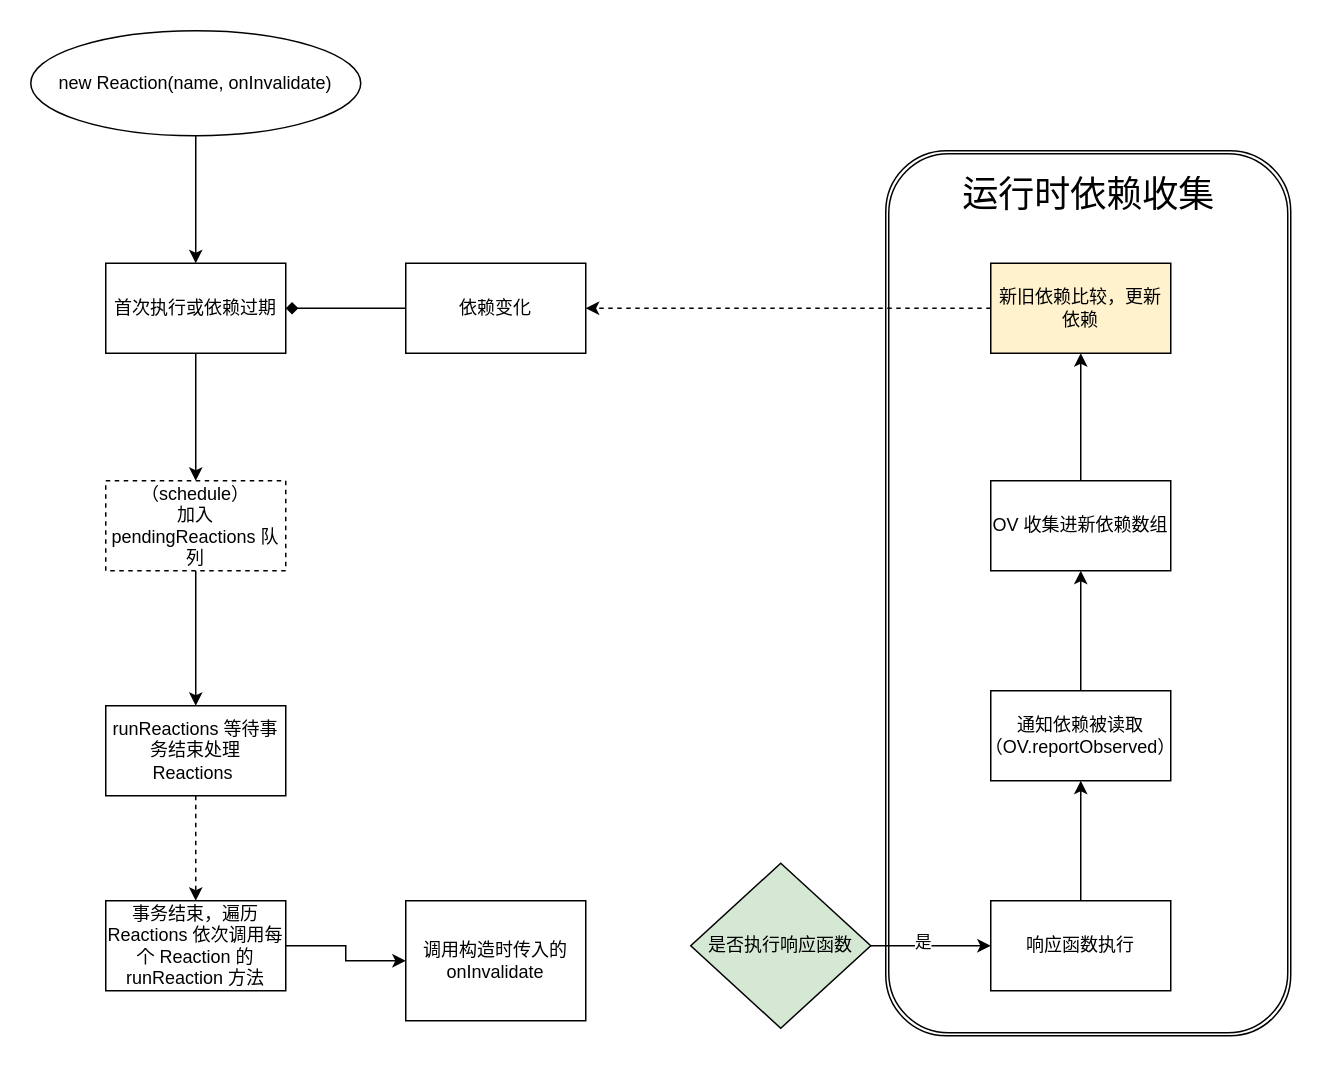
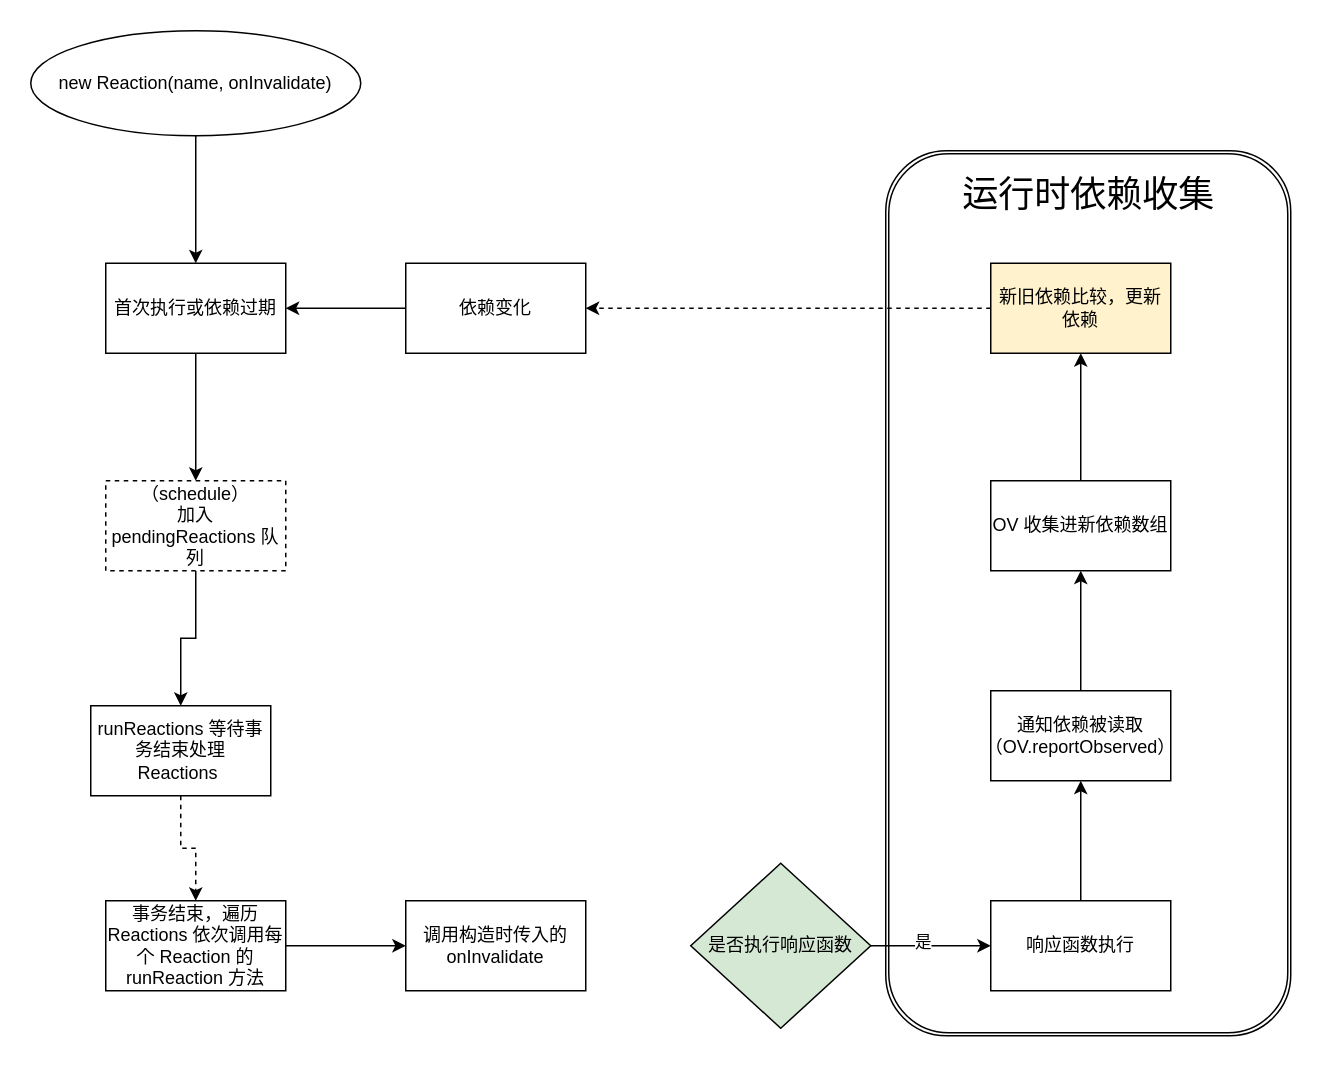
edge "依赖变化" -> "首次执行或依赖过期": arrowhead diamond -> classic
node "runReactions 等待事务结束处理 Reactions": moved (196, 751) -> (181, 751)
node "调用构造时传入的 onInvalidate": size 180x120 -> 180x90
